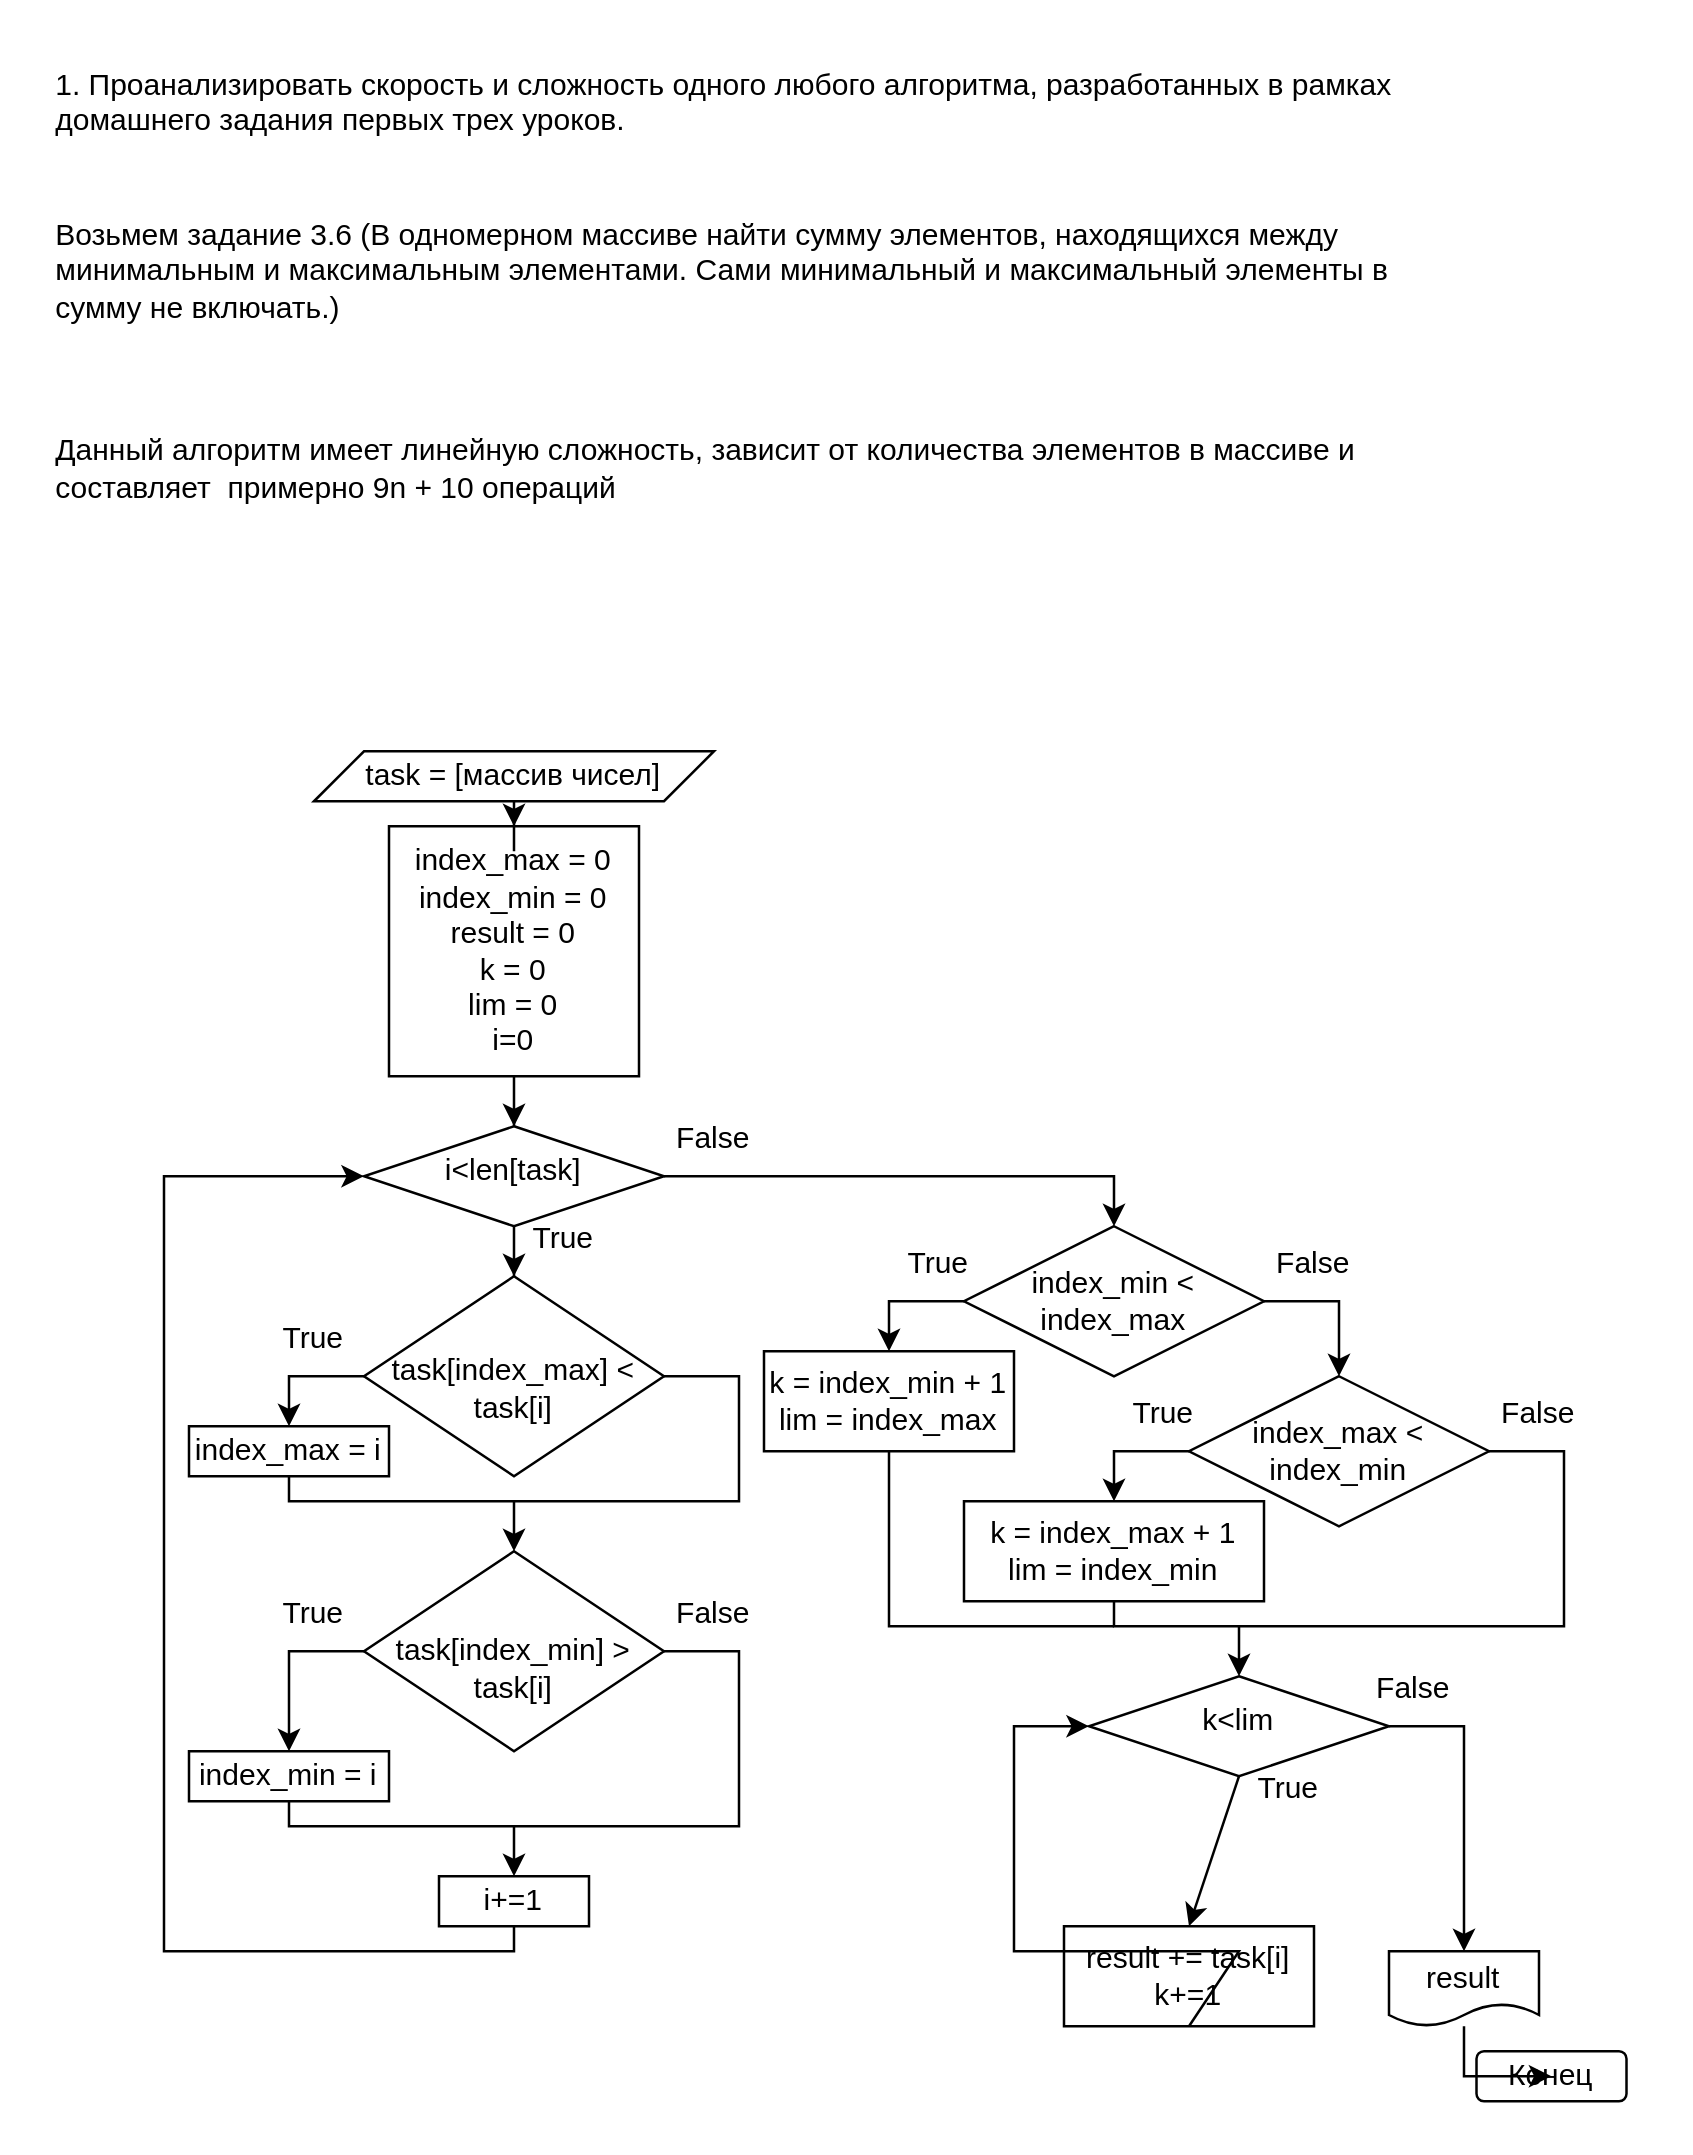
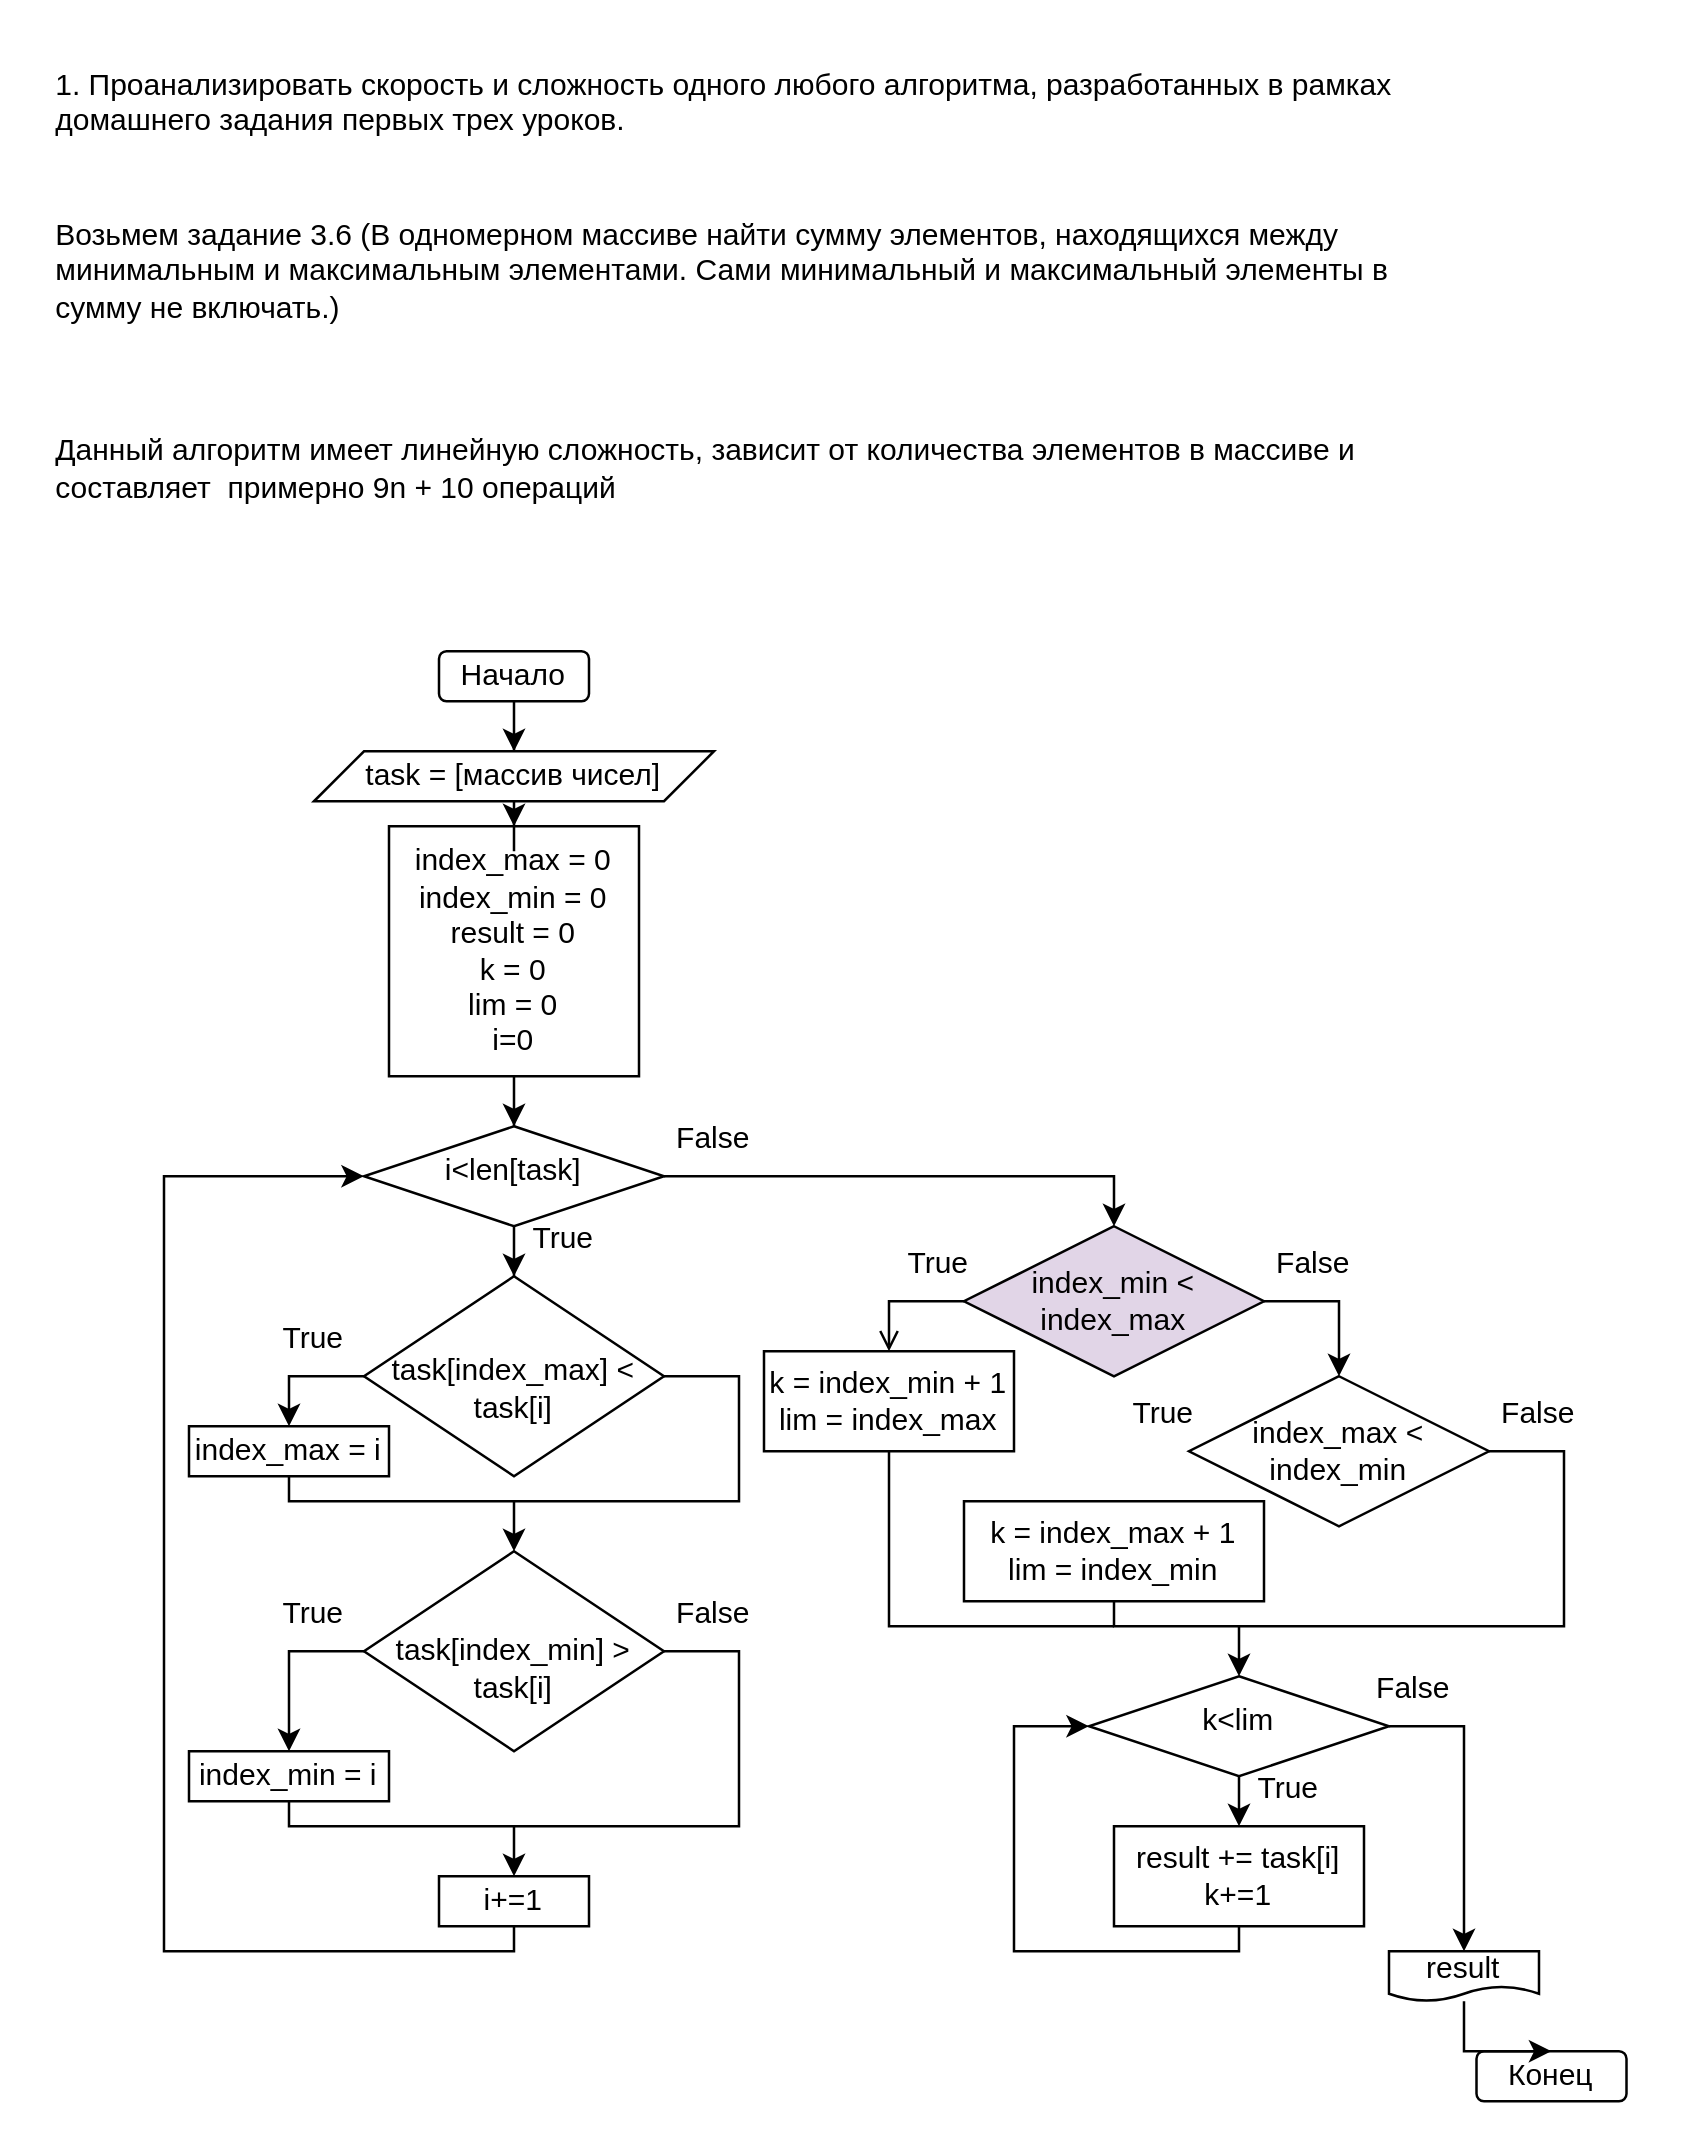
node "Начало": added
edge "Начало" -> "task = [массив чисел]": added
node "index_min < index_max": fillcolor #ffffff -> #e1d5e7
edge "index_min < index_max" -> "k = index_min + 1 lim = index_max": arrowhead classic -> open
edge "index_max < index_min" -> "k = index_max + 1 lim = index_min": removed
node "result += task[i] k+=1": moved (1189, 1976) -> (1239, 1876)
node "result": size 150x75 -> 150x50
